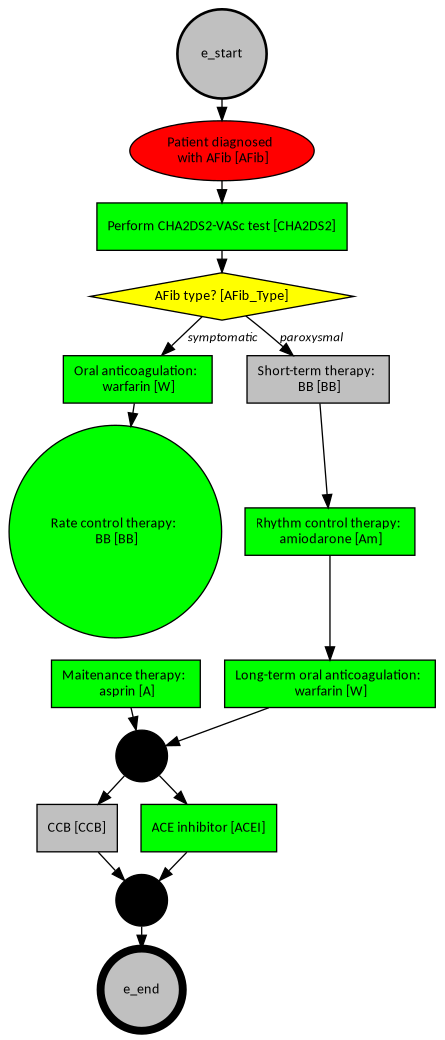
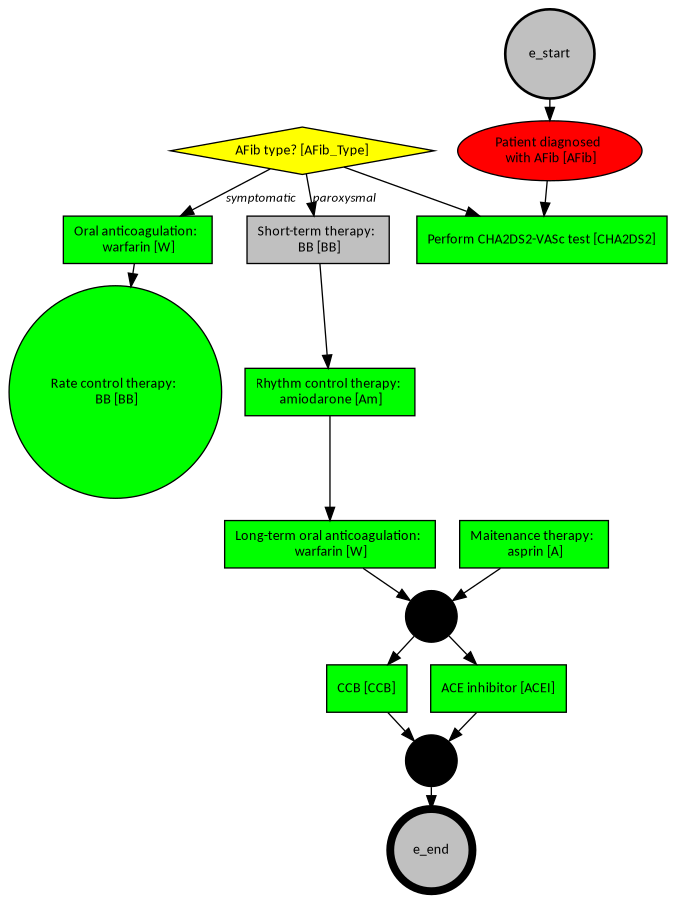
edge "Perform CHA2DS2-VASc test [CHA2DS2]" -> "AFib type? [AFib_Type]": reversed
node "CCB [CCB]": fillcolor gray -> green
